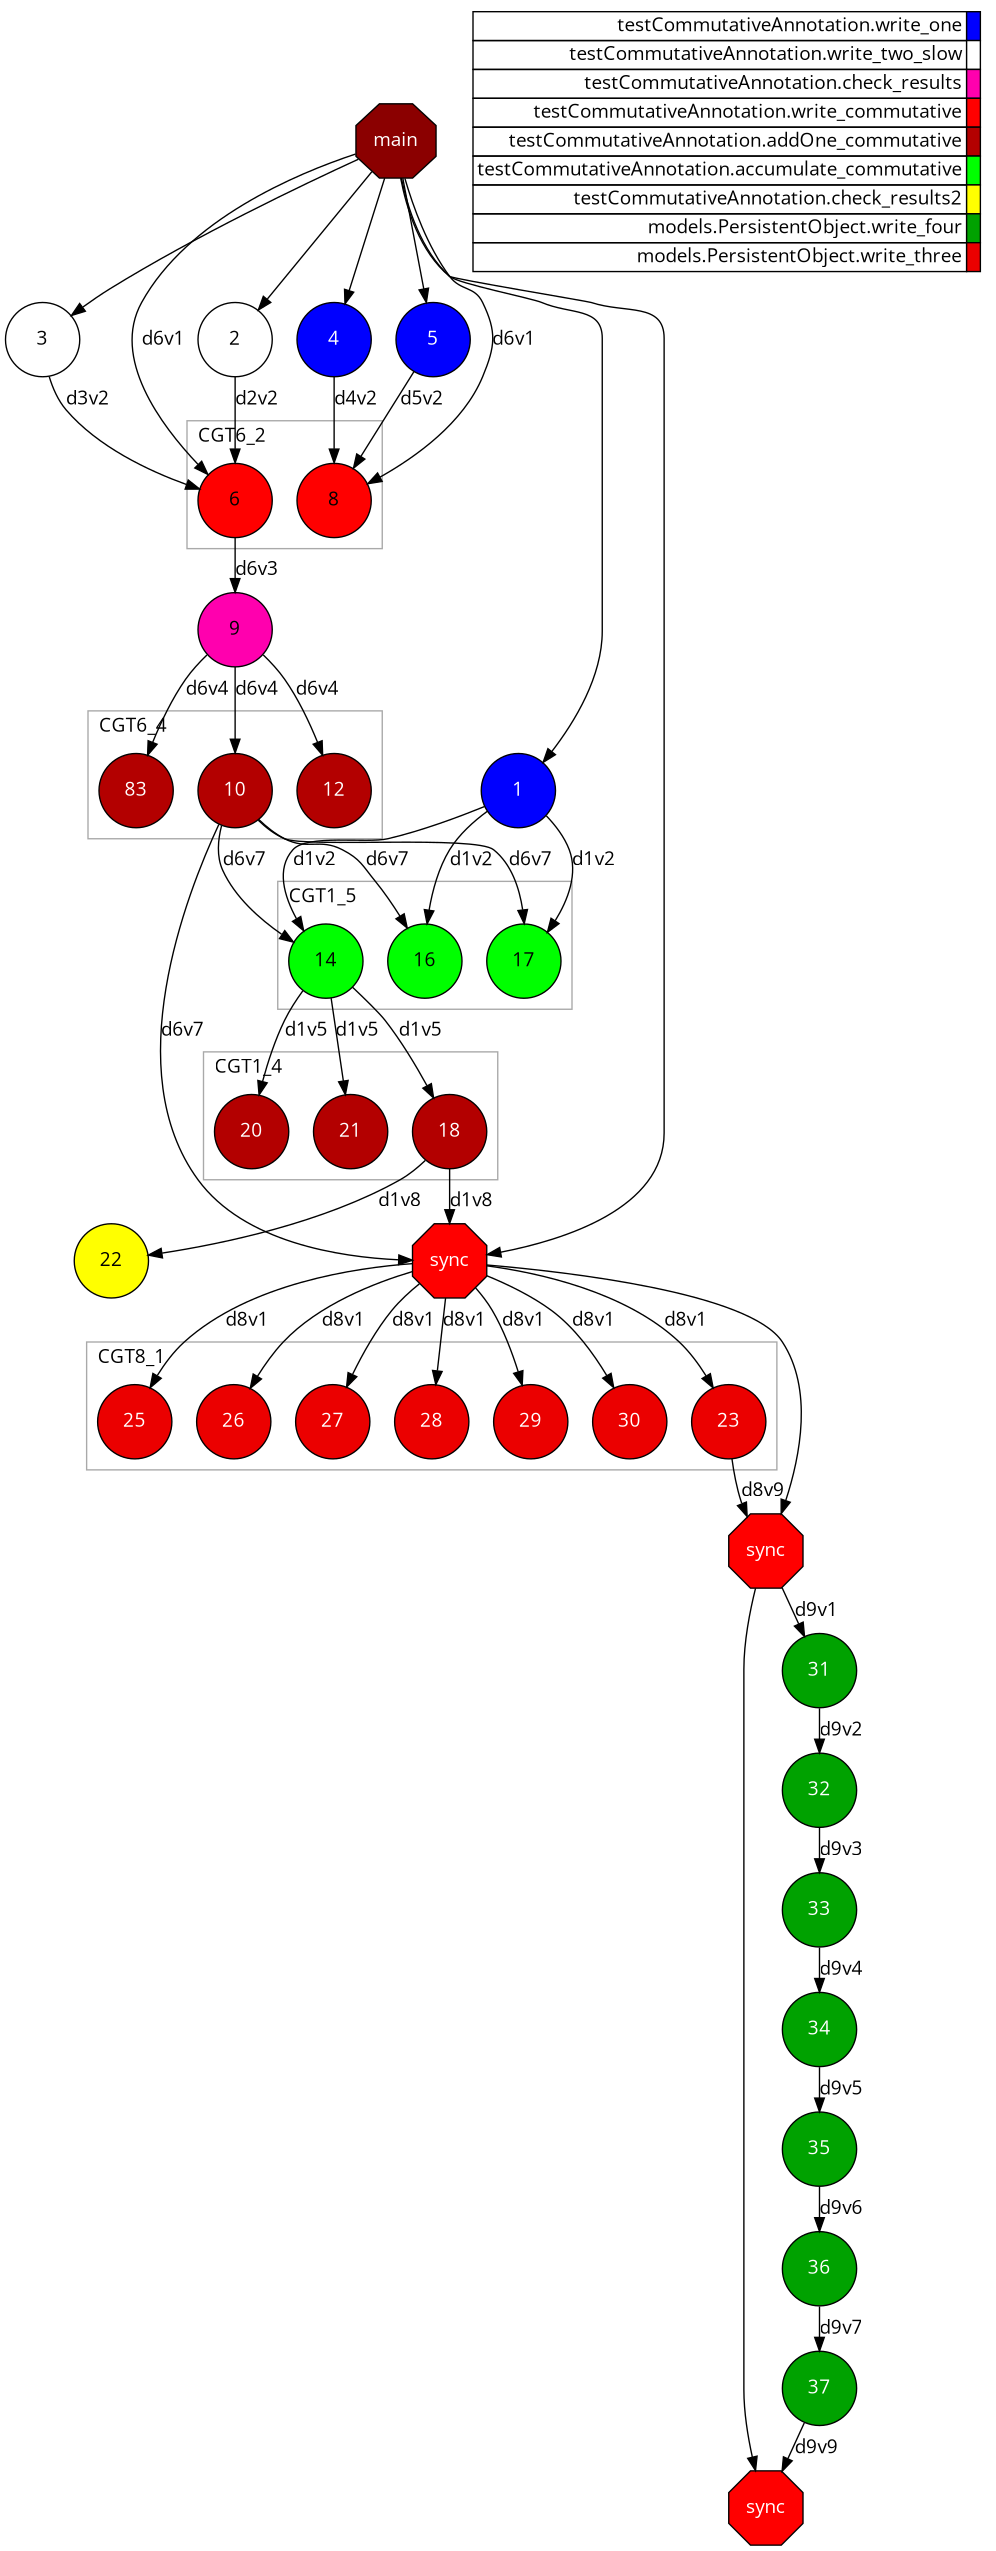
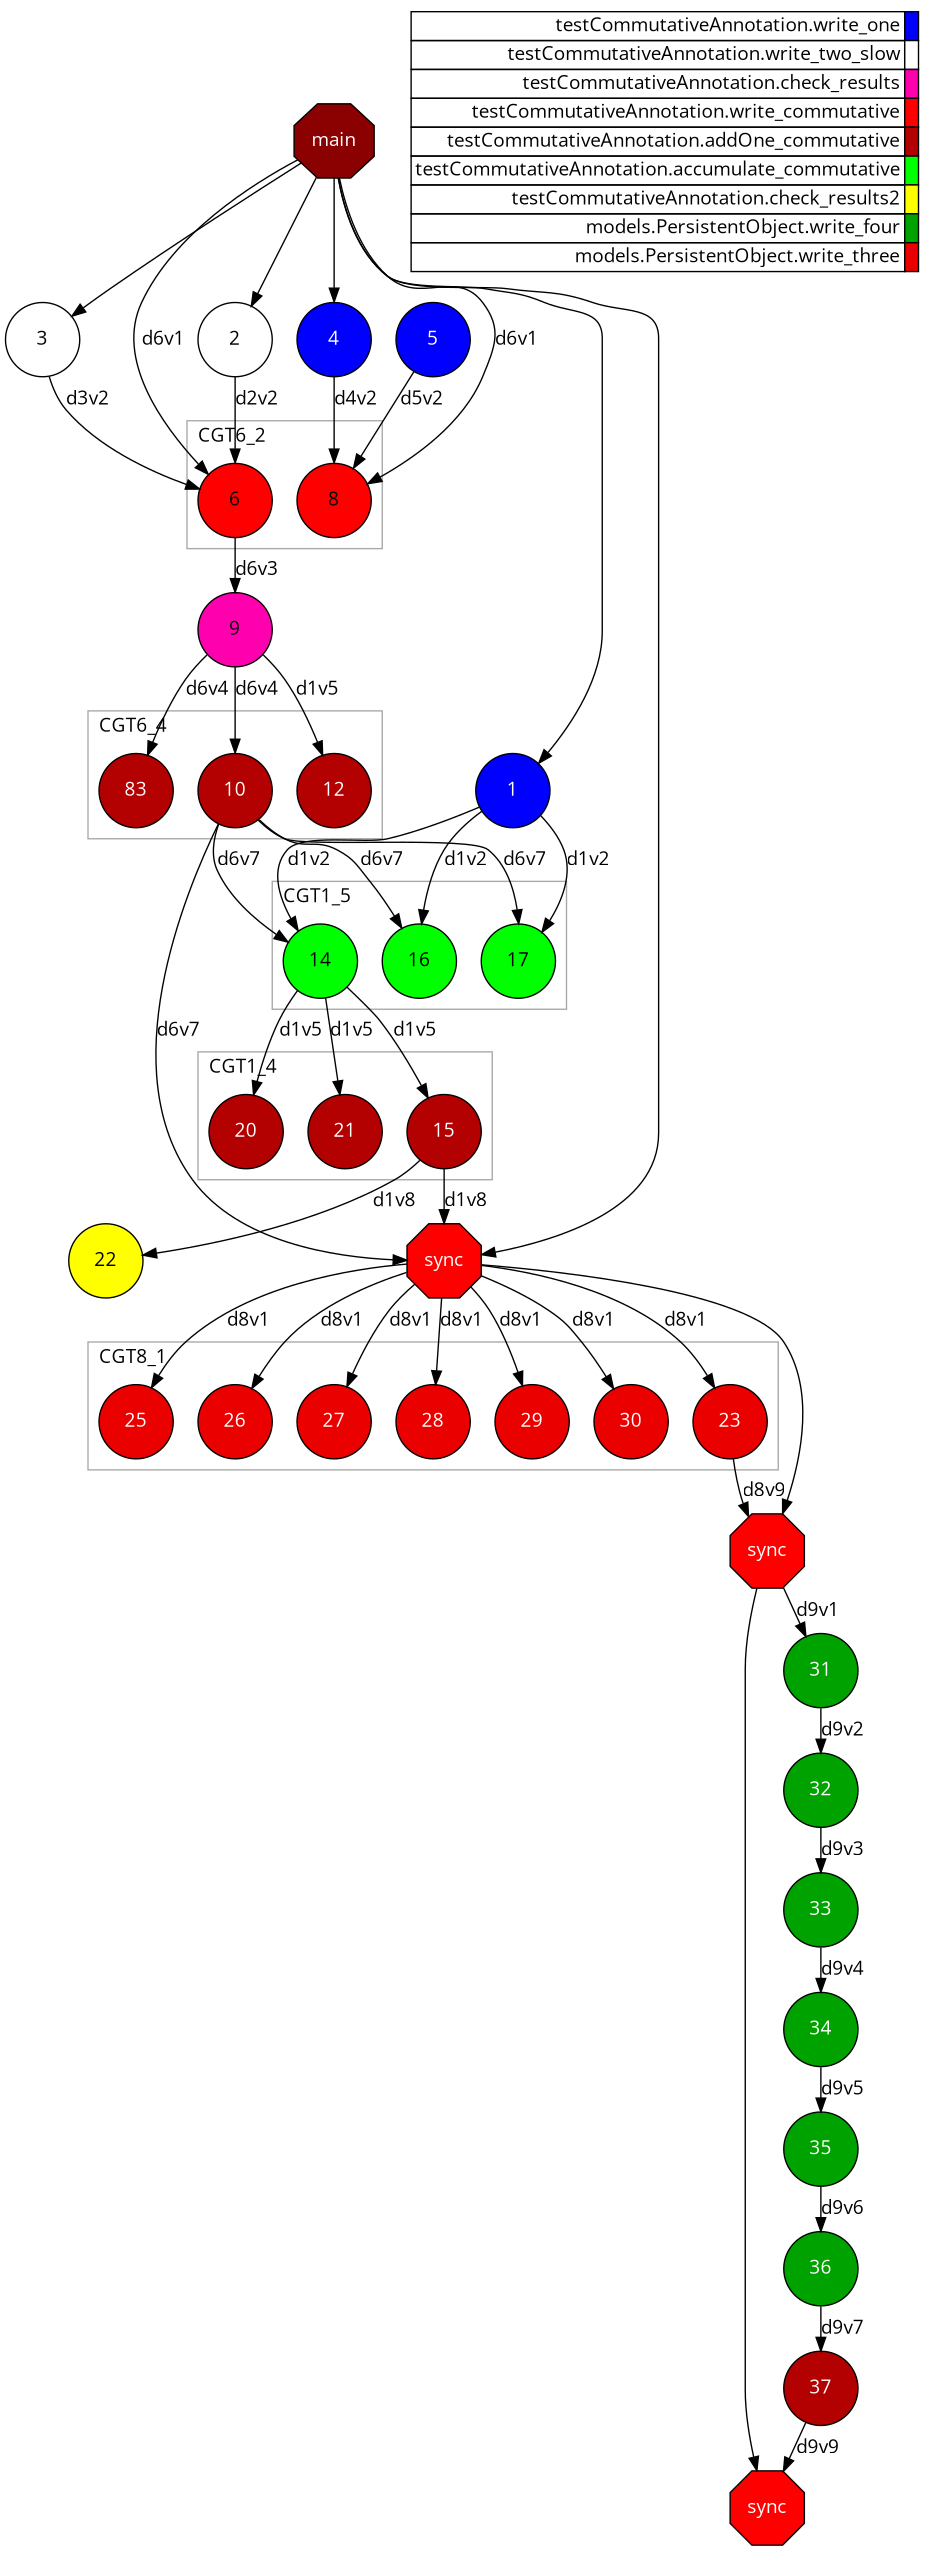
edge "main" -> "5": removed
edge "9" -> "12": label "d6v4" -> "d1v5"
node "18": label "18" -> "15"
node "37": fillcolor #00a200 -> #b30000
